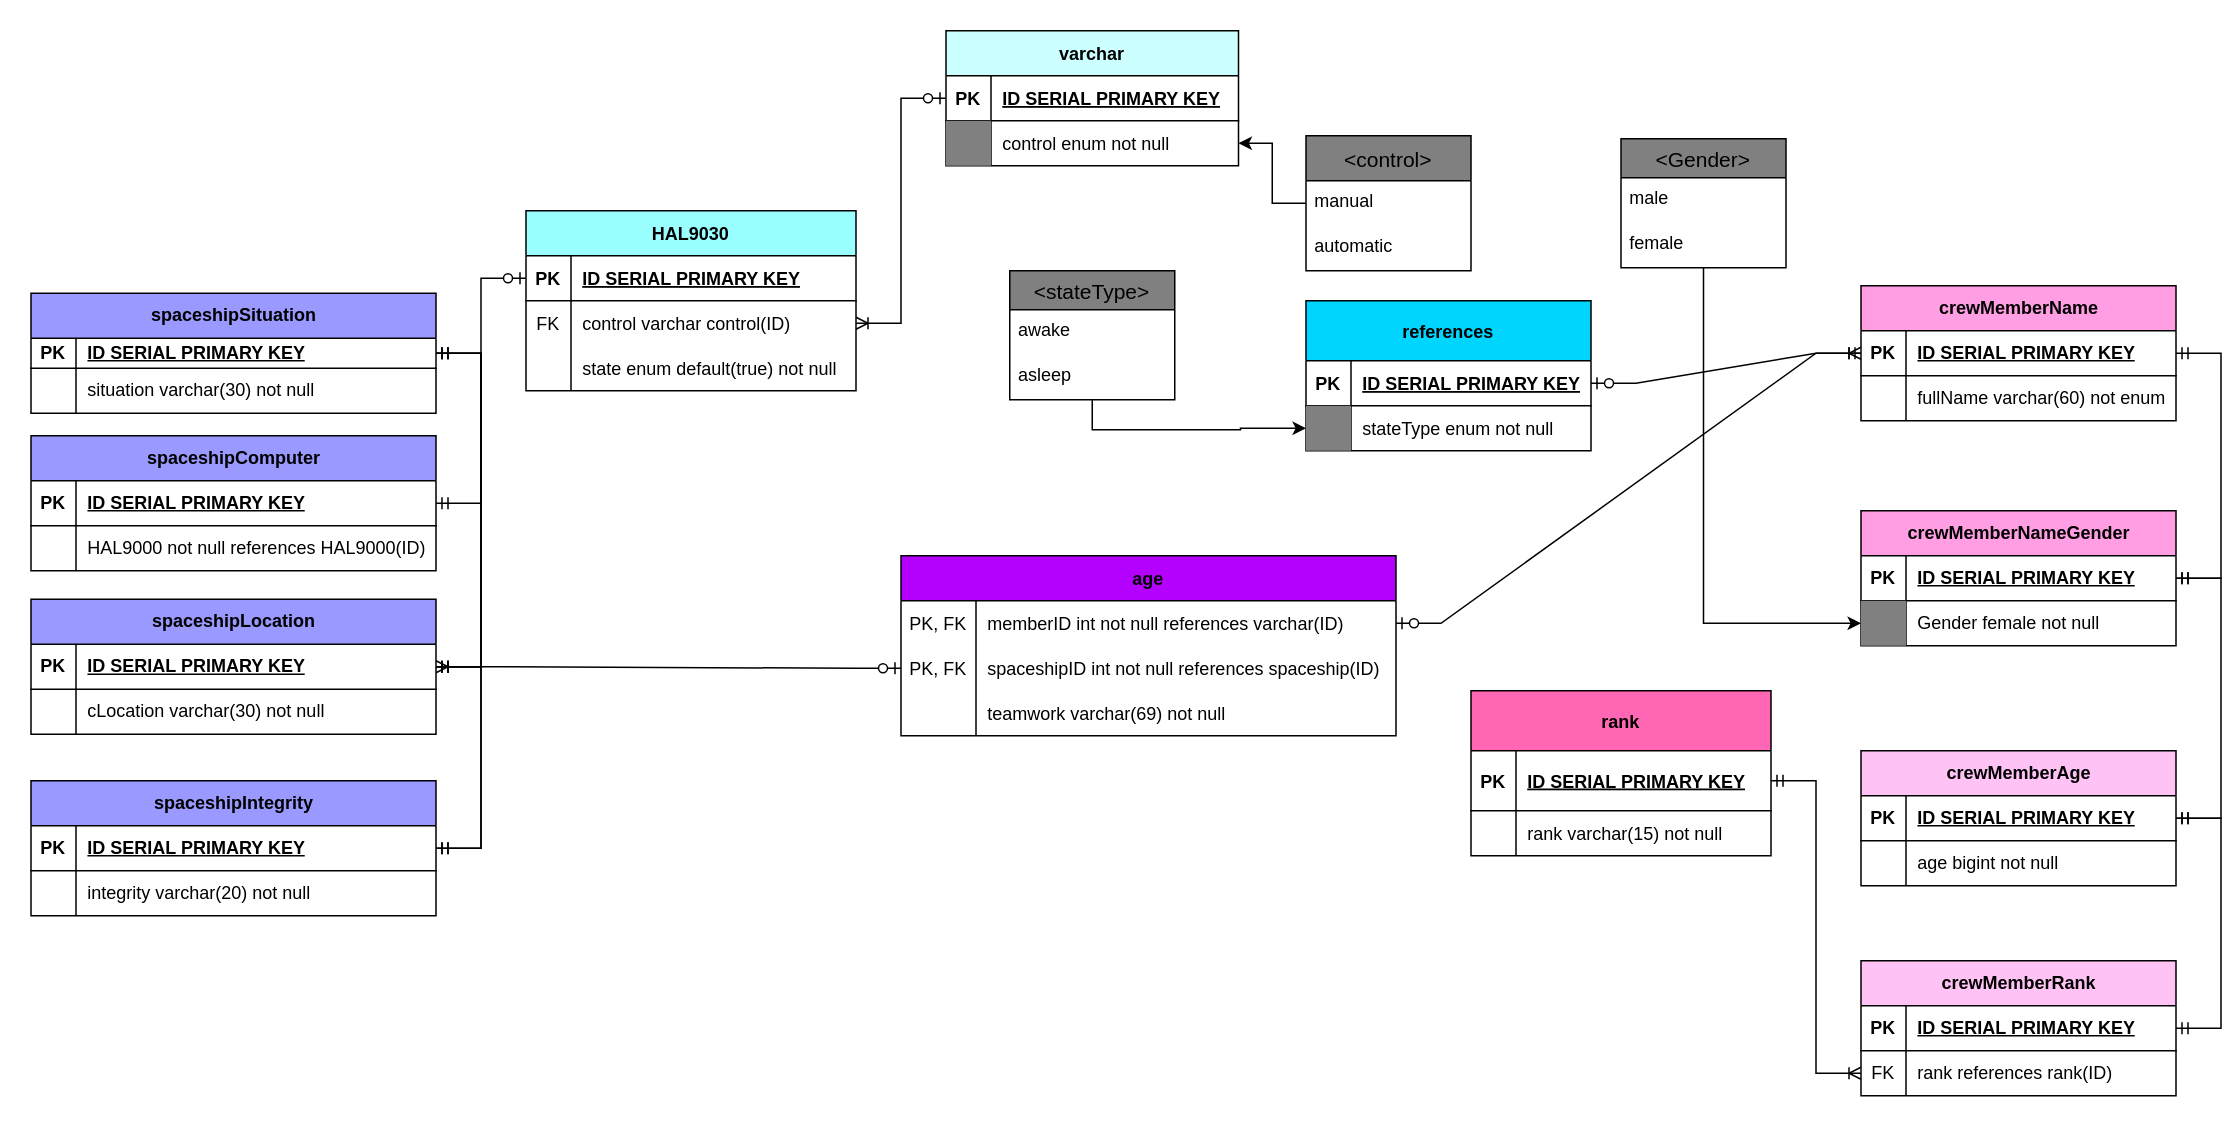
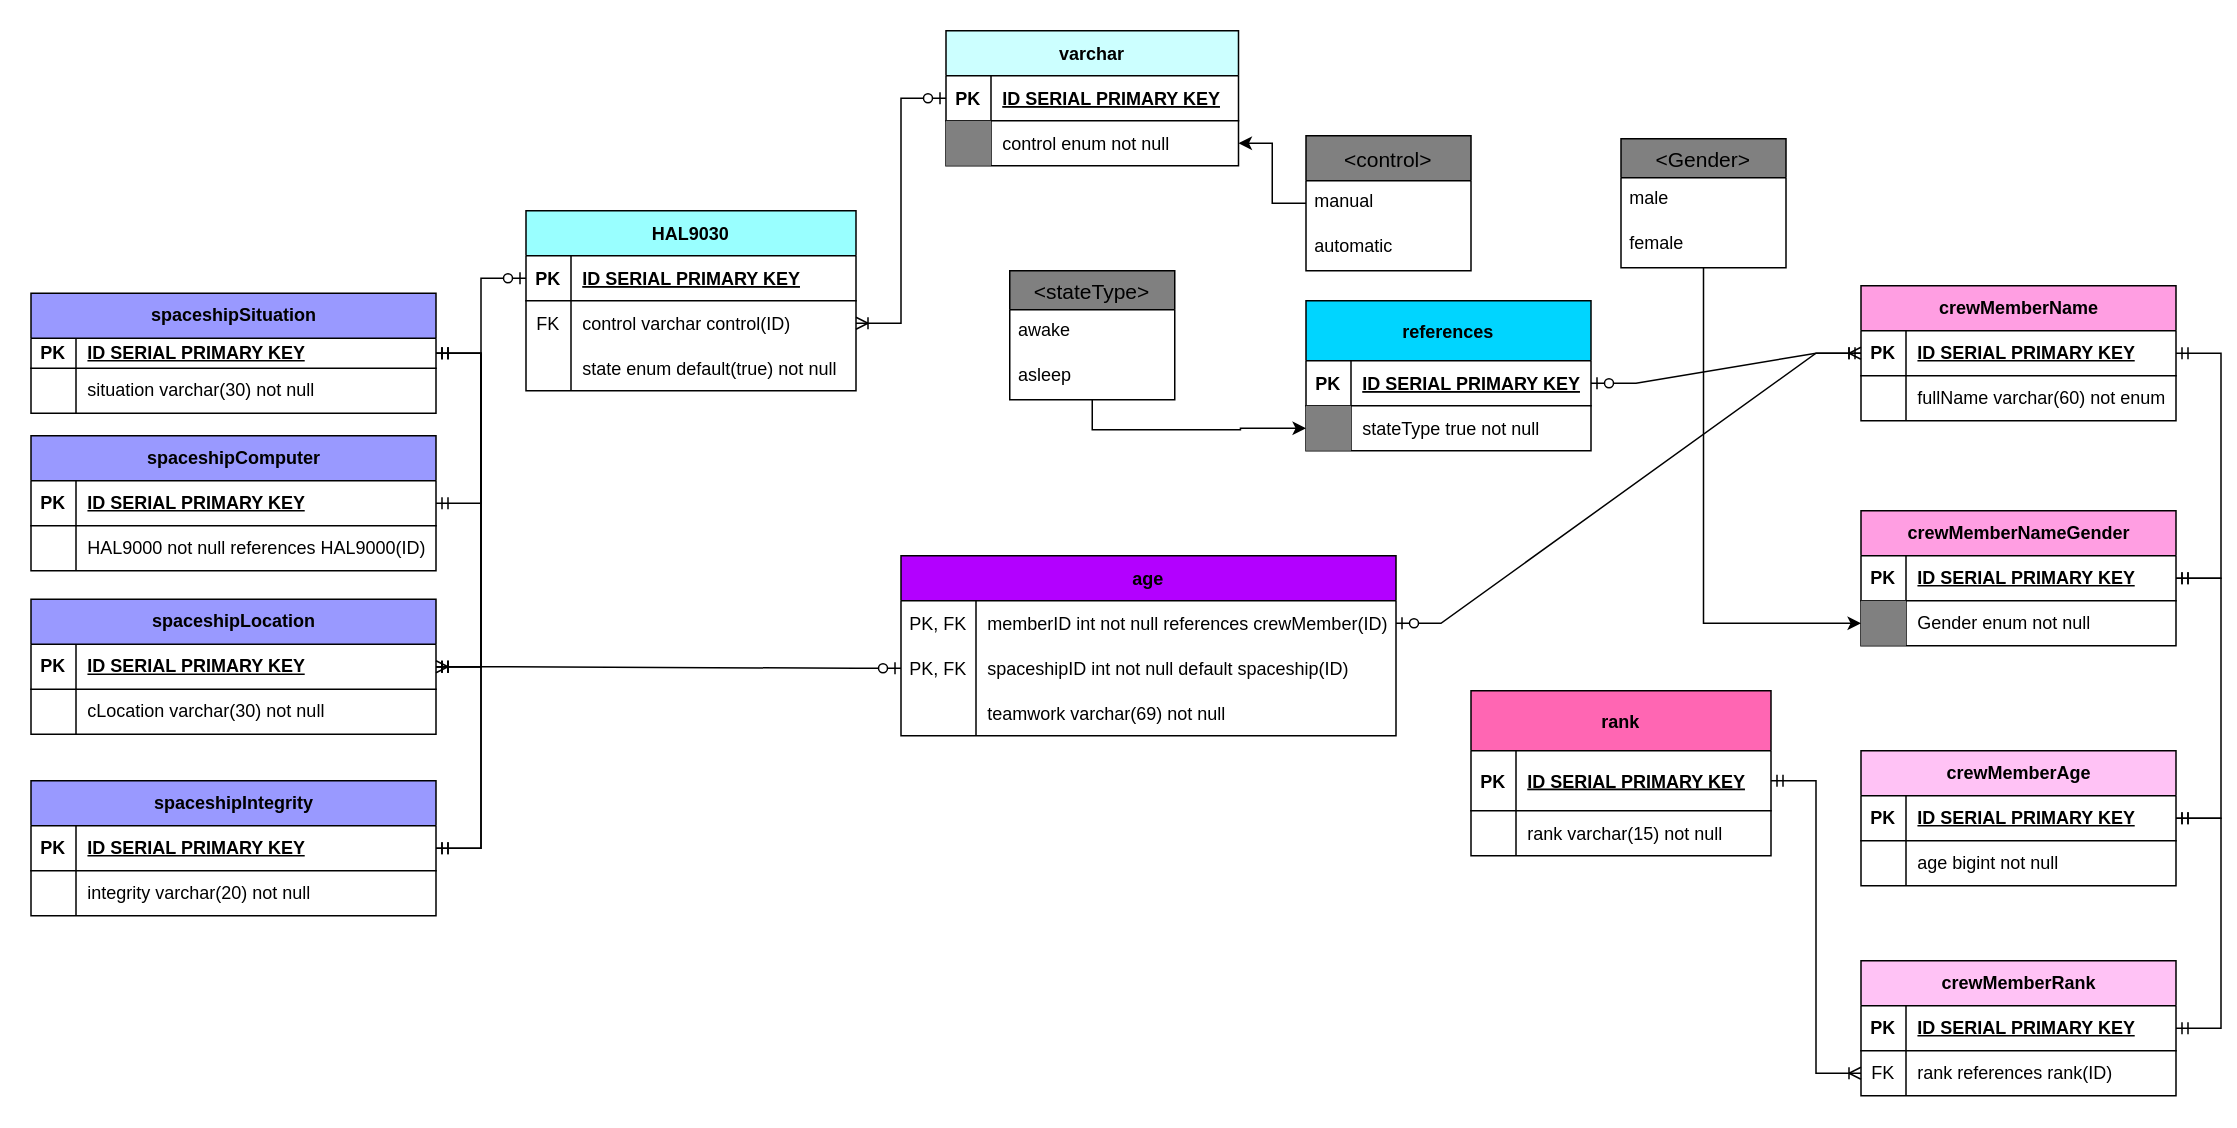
node "stateType enum not null": label "stateType enum not null" -> "stateType true not null"
node "Gender female not null": label "Gender female not null" -> "Gender enum not null"
node "memberID int not null references varchar(ID)": label "memberID int not null references varchar(ID)" -> "memberID int not null references crewMember(ID)"
node "spaceshipID int not null references spaceship(ID)": label "spaceshipID int not null references spaceship(ID)" -> "spaceshipID int not null default spaceship(ID)"
